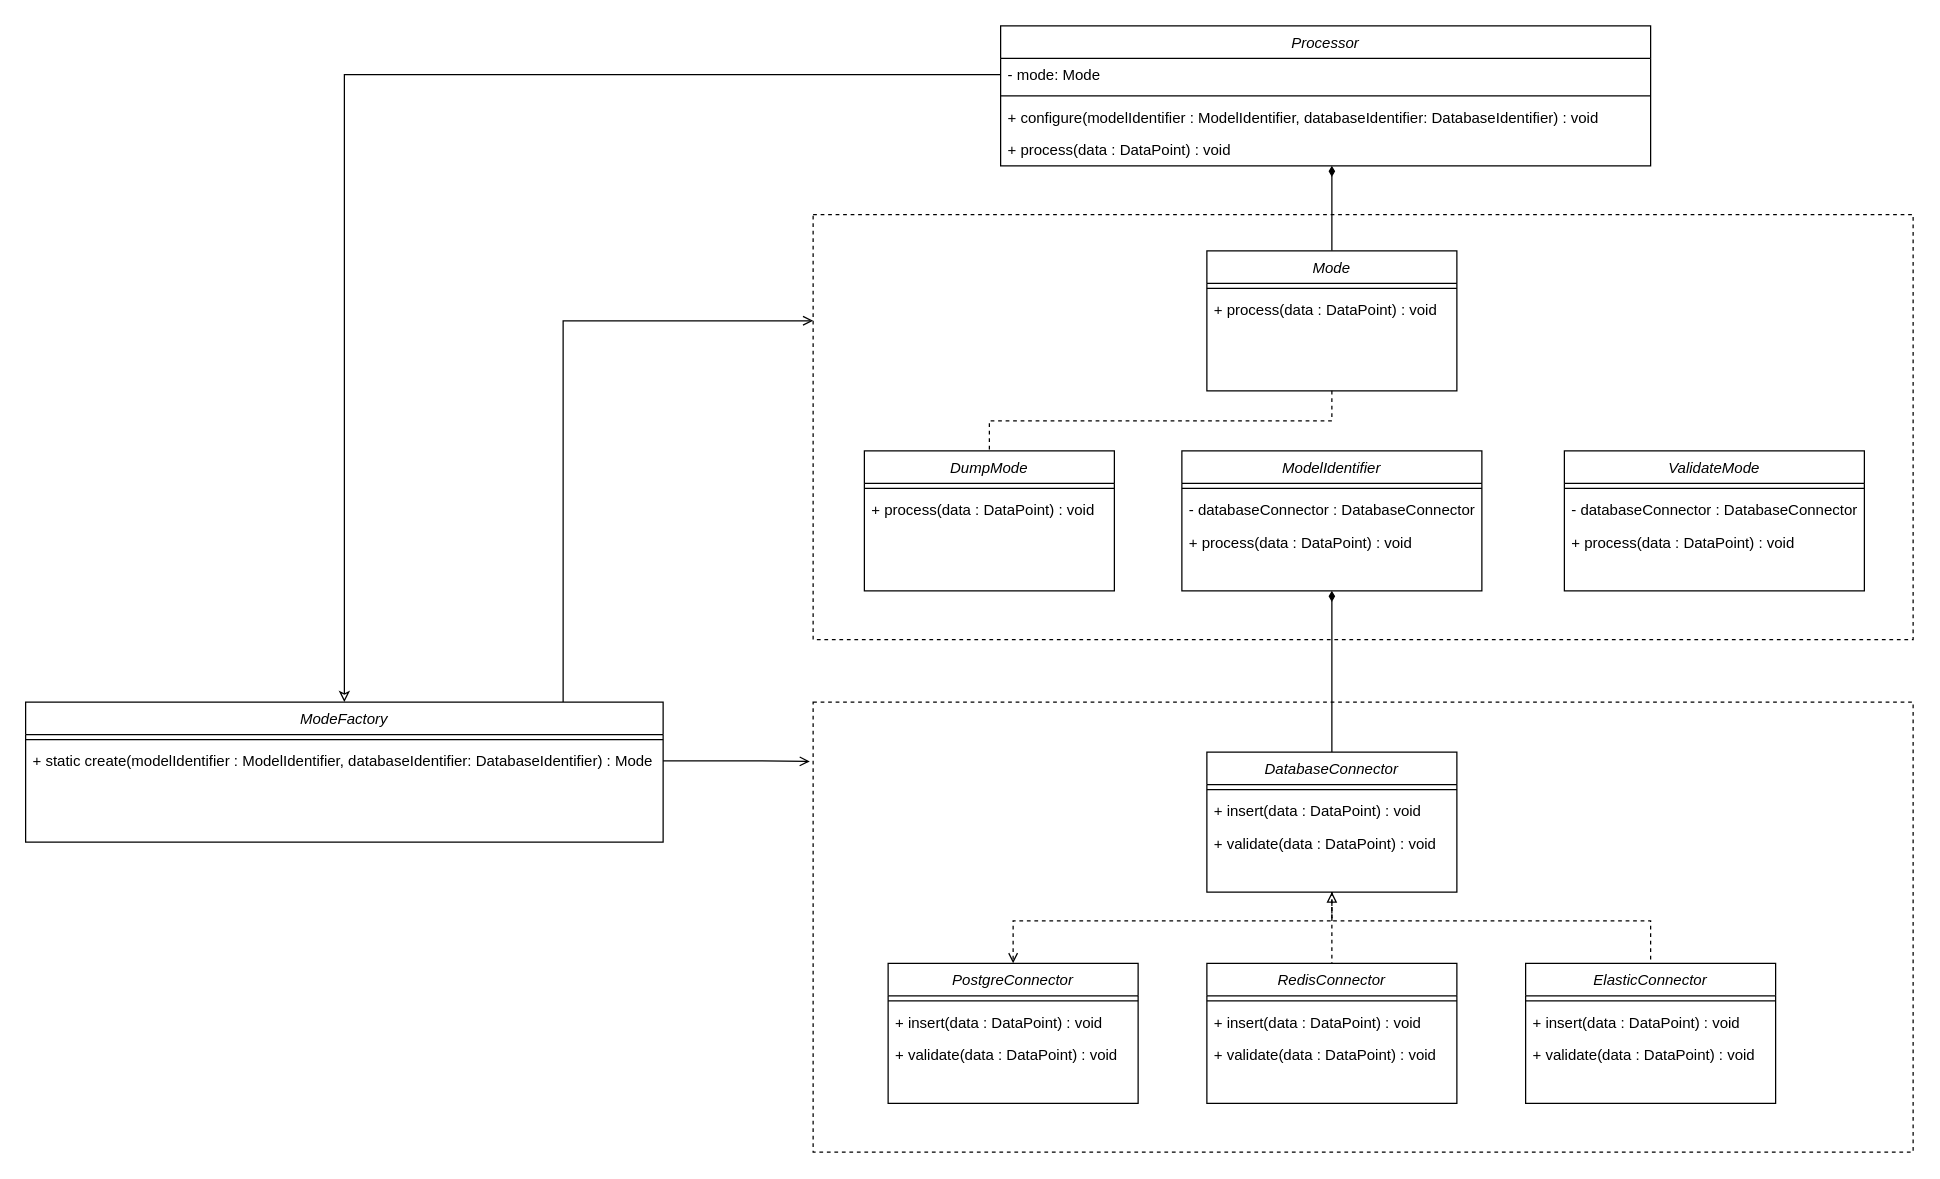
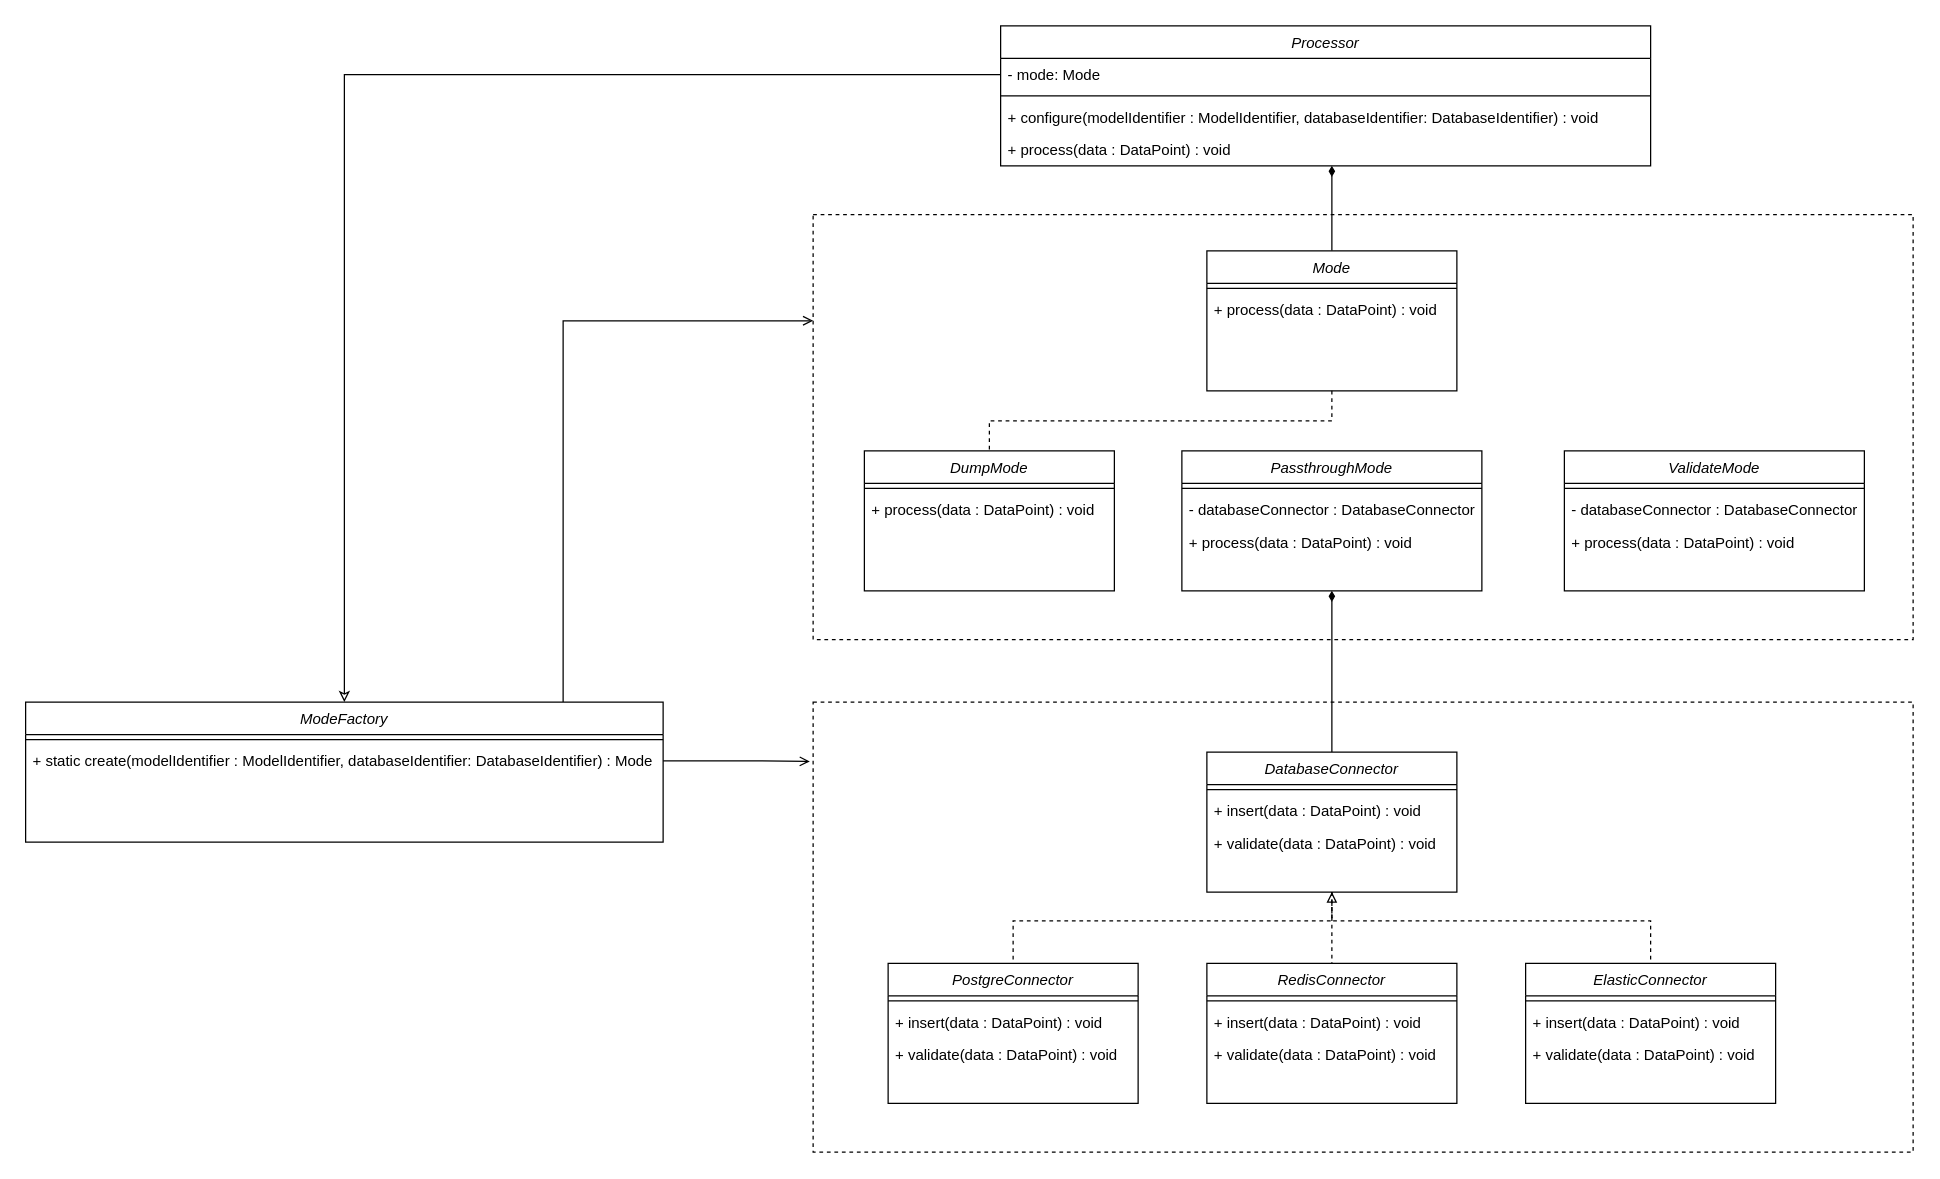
node "ModelIdentifier": label "ModelIdentifier" -> "PassthroughMode"
edge "DatabaseConnector" -> "PostgreConnector": arrowhead open -> none
